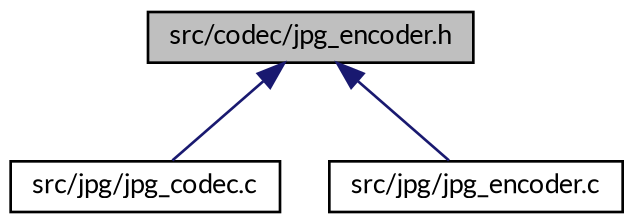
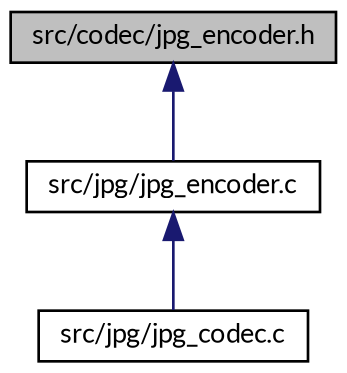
edge "src/jpg/jpg_codec.c" -> "src/codec/jpg_encoder.h": now "src/jpg/jpg_codec.c" -> "src/jpg/jpg_encoder.c"
